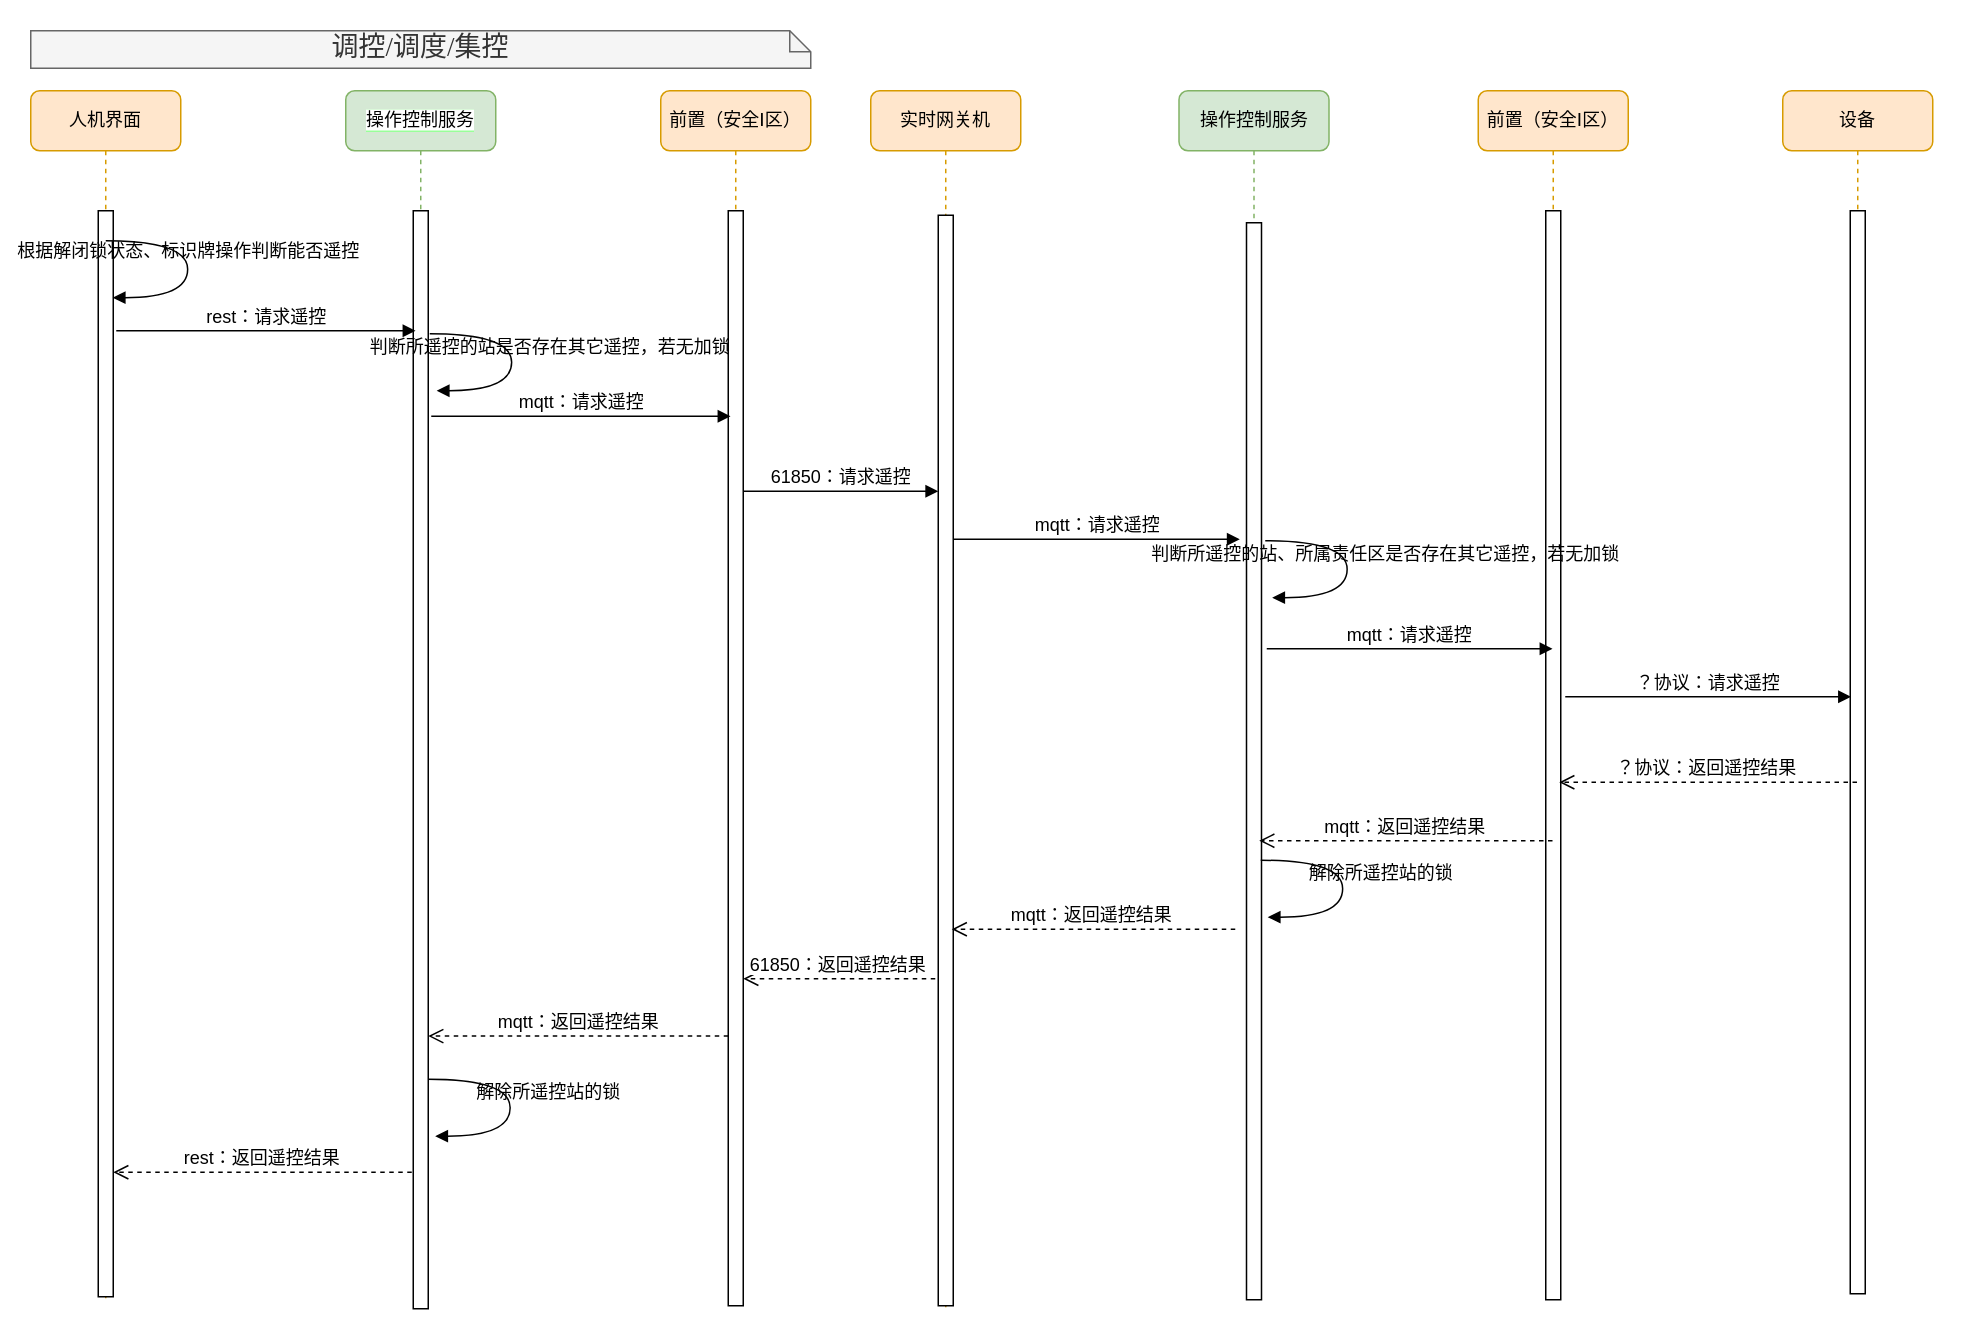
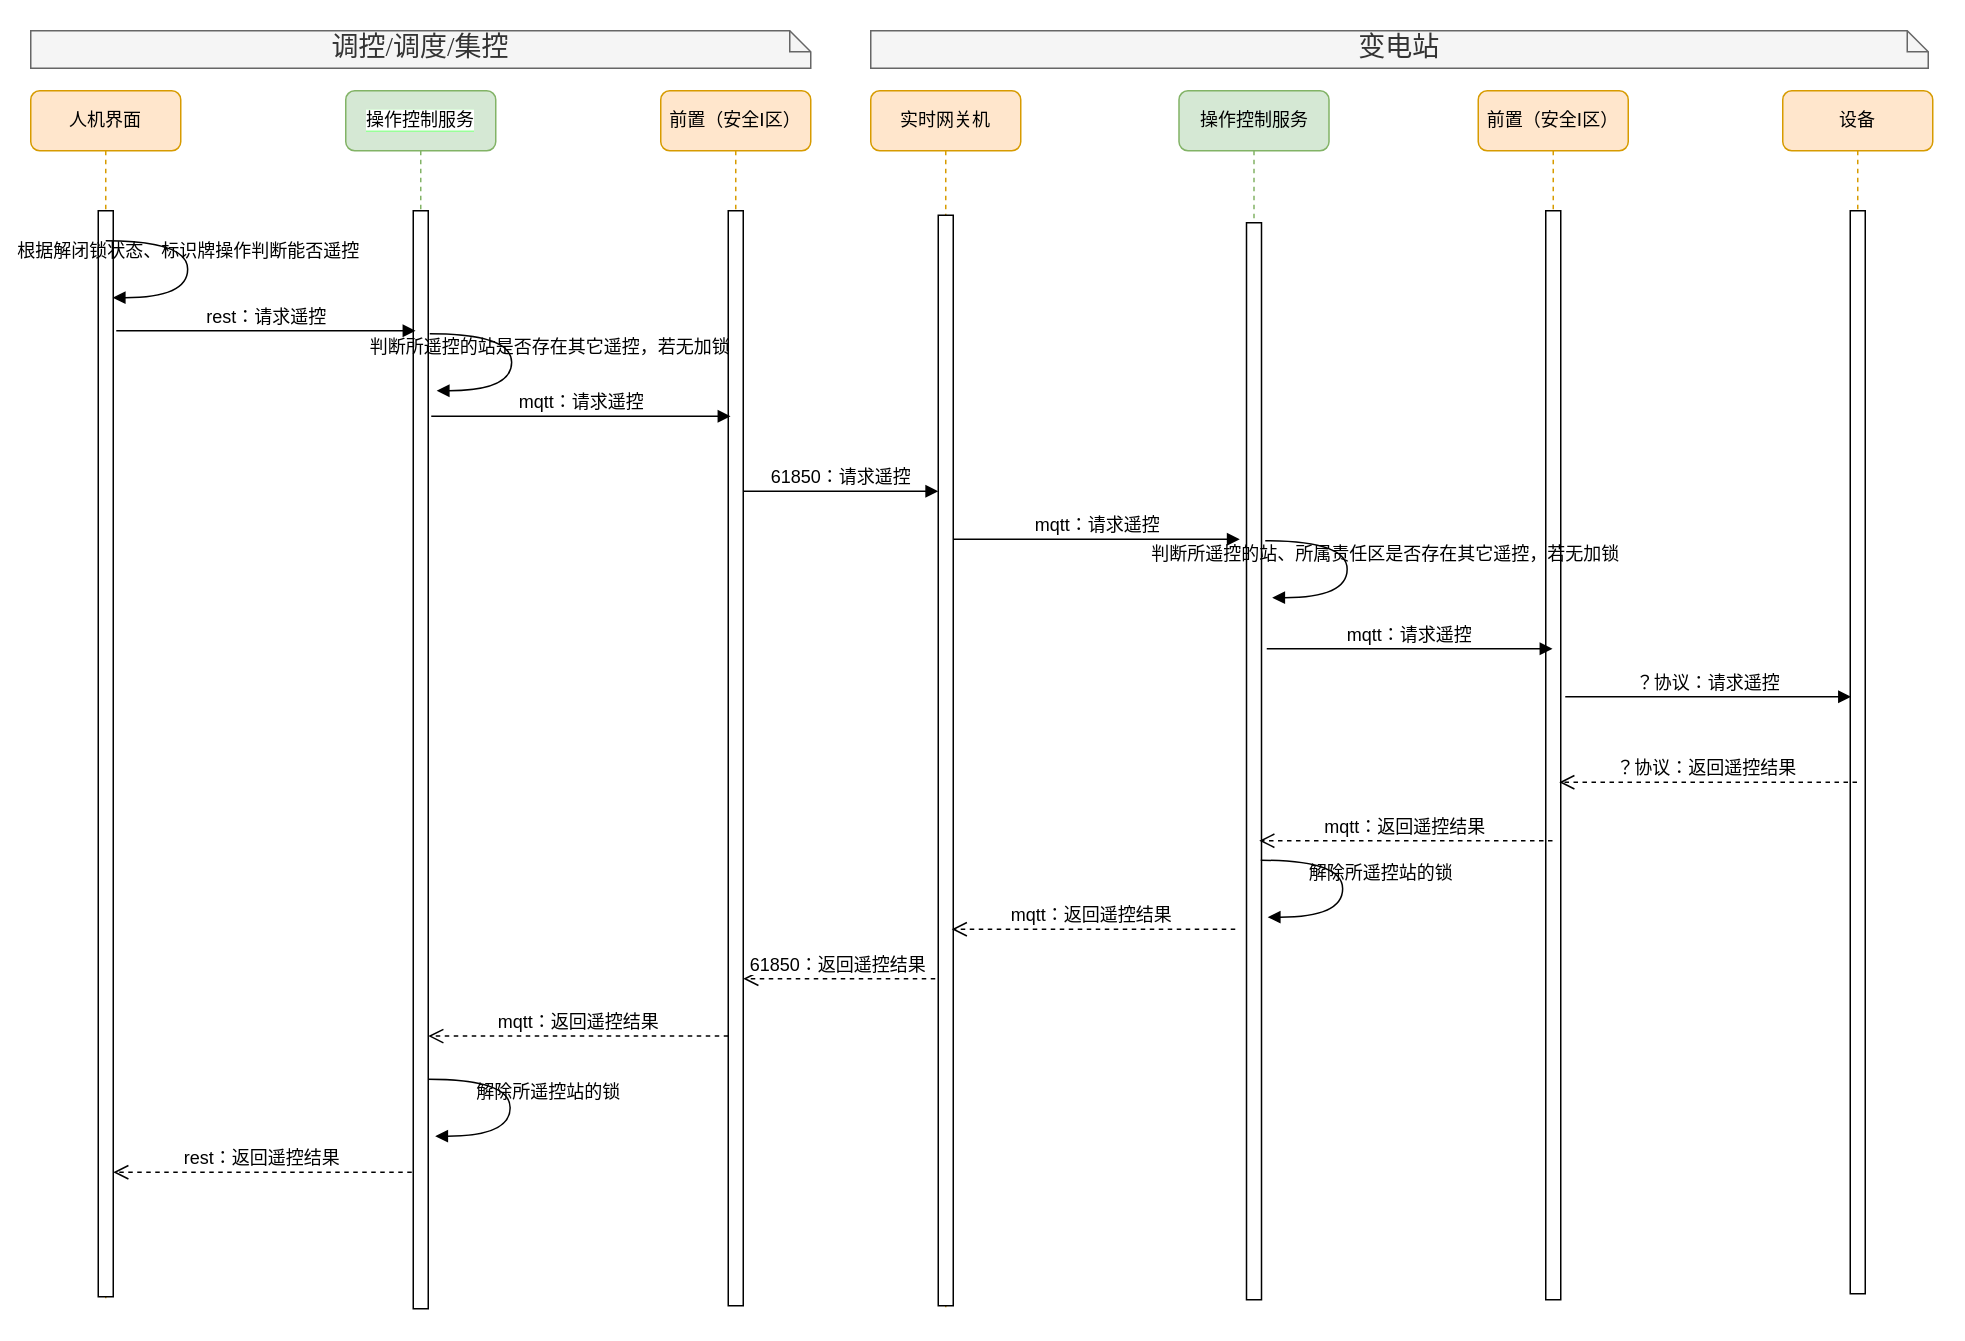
node "变电站": added
